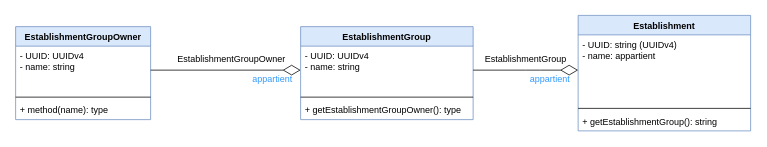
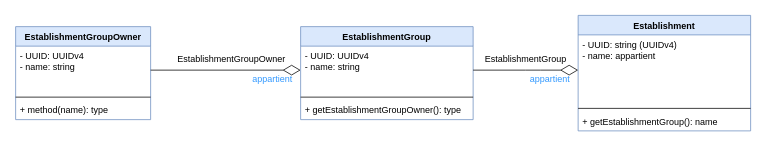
node "+ getEstablishmentGroup(): string": label "+ getEstablishmentGroup(): string" -> "+ getEstablishmentGroup(): name"
